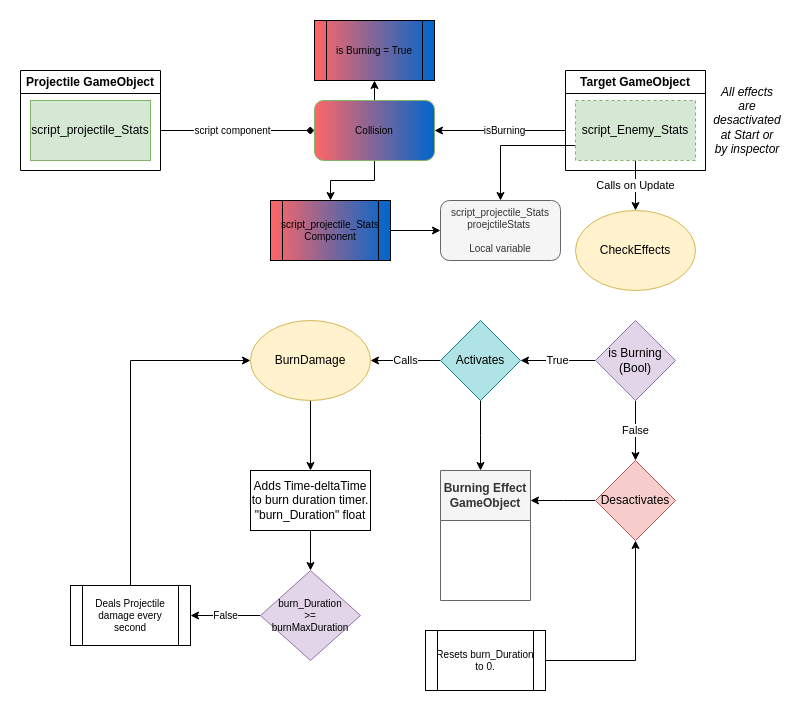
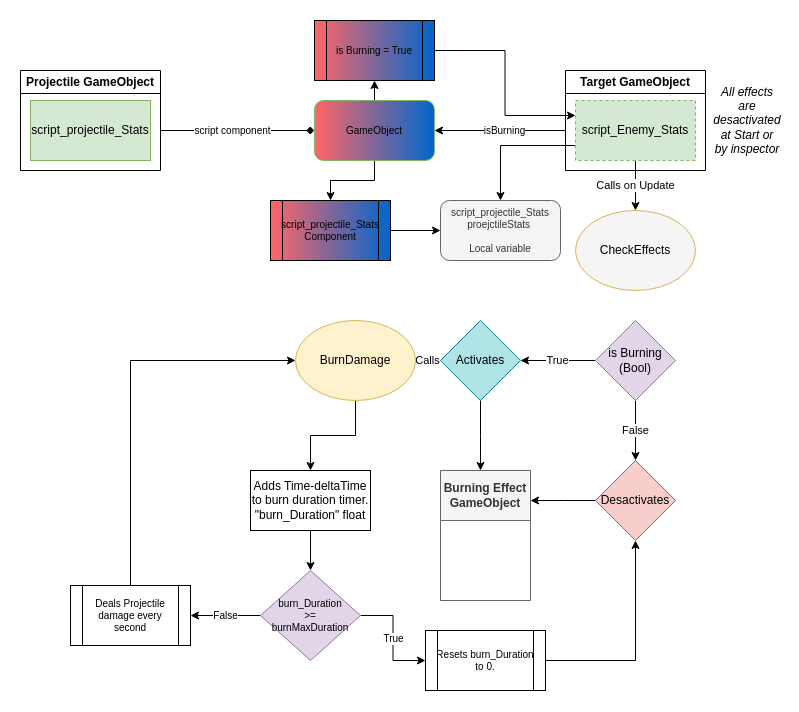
edge "is Burning = True" -> "script_Enemy_Stats": added
node "Collision": label "Collision" -> "GameObject"
node "CheckEffects": fillcolor #fff2cc -> #f5f5f5
node "BurnDamage": moved (311, 361) -> (356, 361)
edge "burn_Duration >= burnMaxDuration" -> "Resets burn_Duration to 0.": added, label "True"
